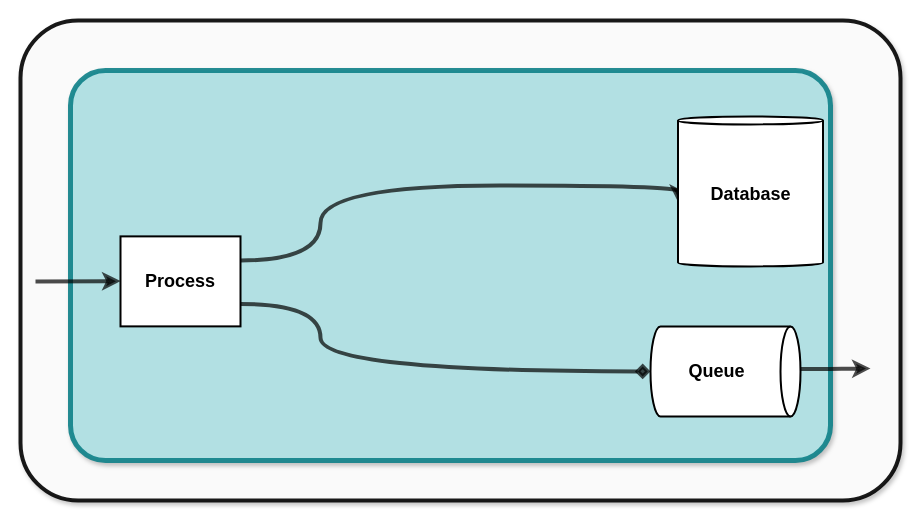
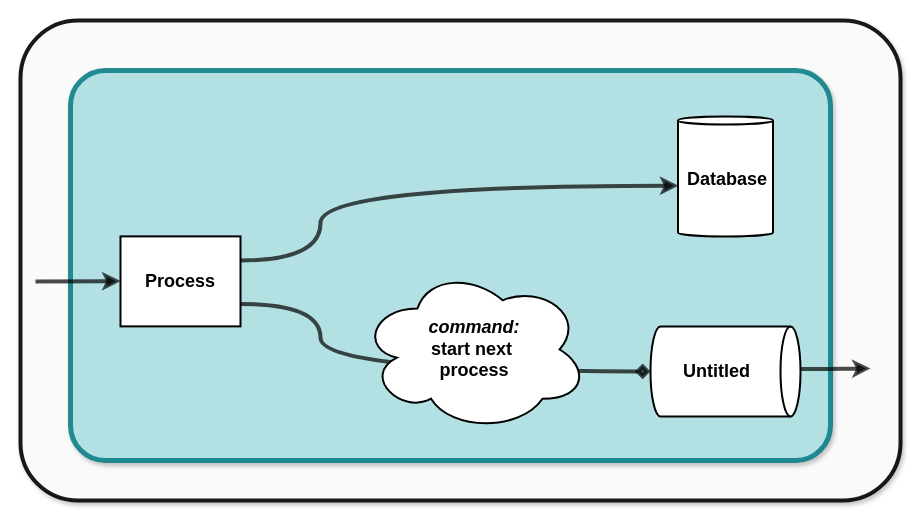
node "Database": size 145x150 -> 95x120
node "command: start next process": added
node "Queue": label "Queue" -> "Untitled"
